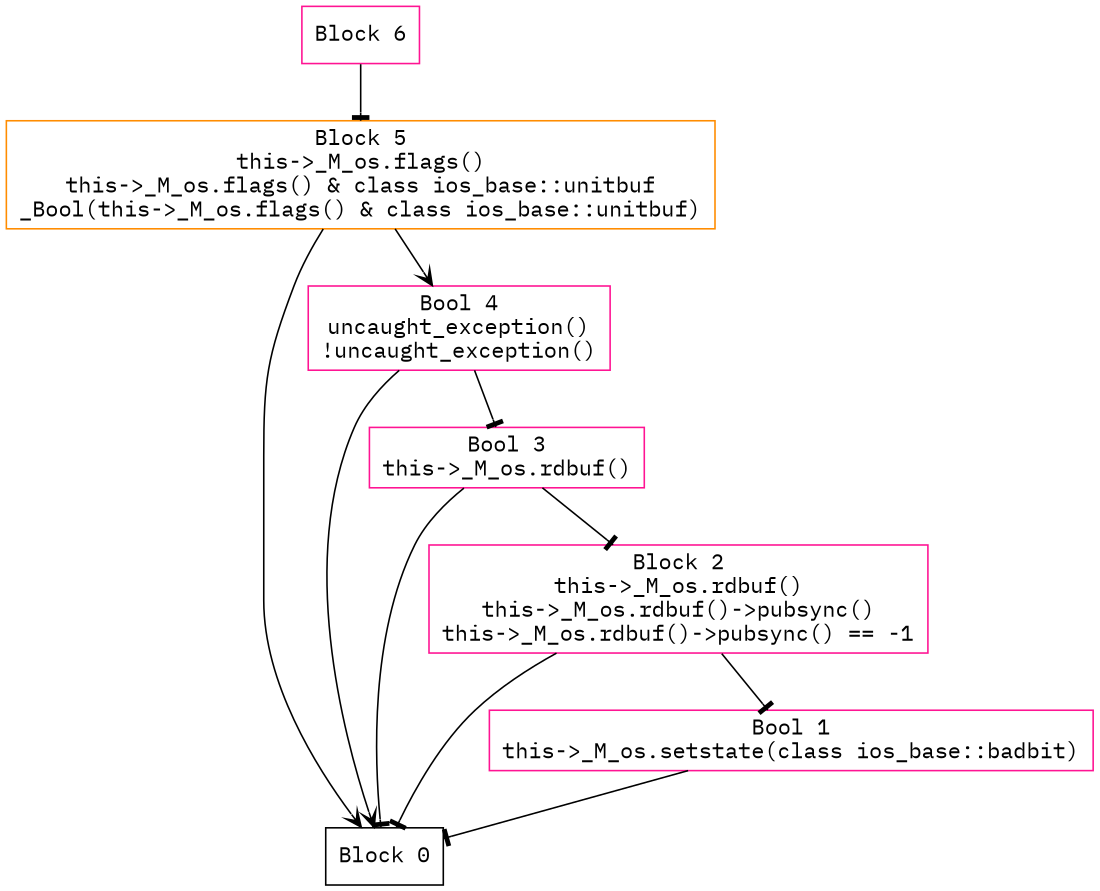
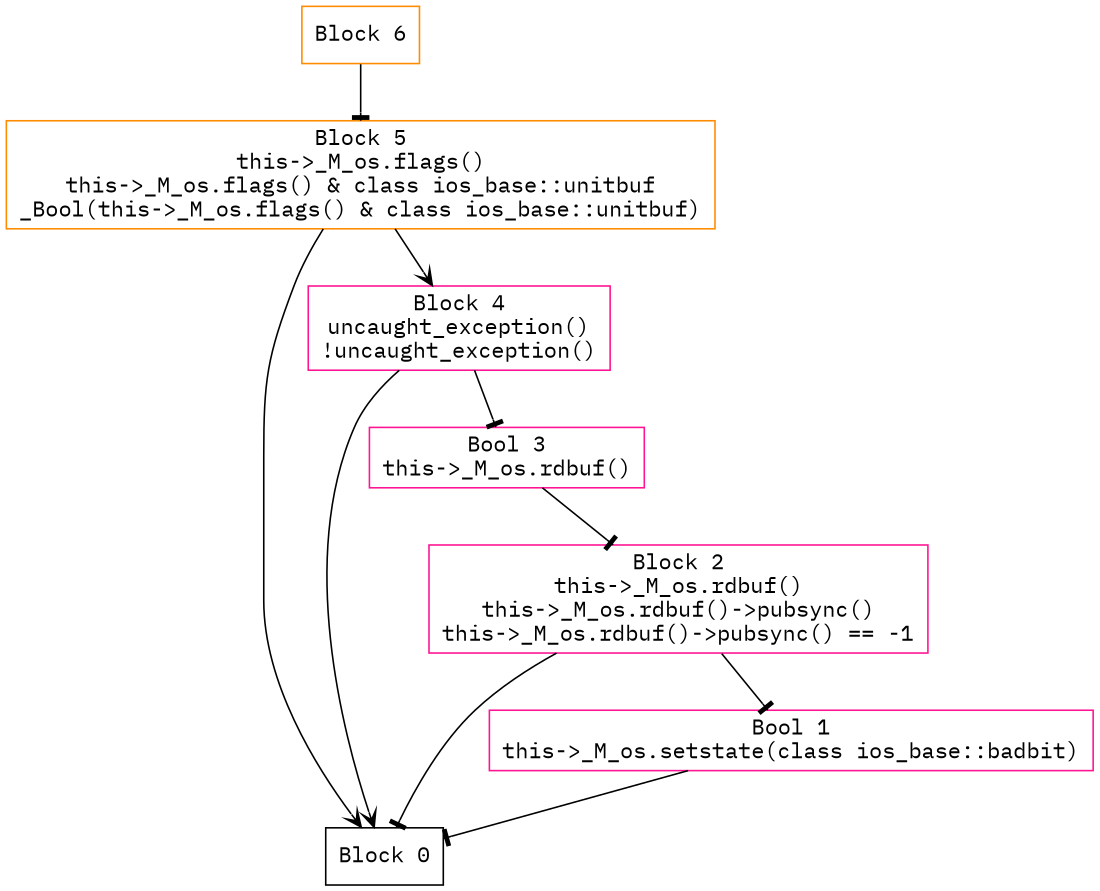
node "Block 6": color deeppink -> darkorange
node "Bool 4 uncaught_exception() !uncaught_exception()": label "Bool 4 uncaught_exception() !uncaught_exception()" -> "Block 4 uncaught_exception() !uncaught_exception()"
edge "Bool 3 this->_M_os.rdbuf()" -> "Block 0": removed
